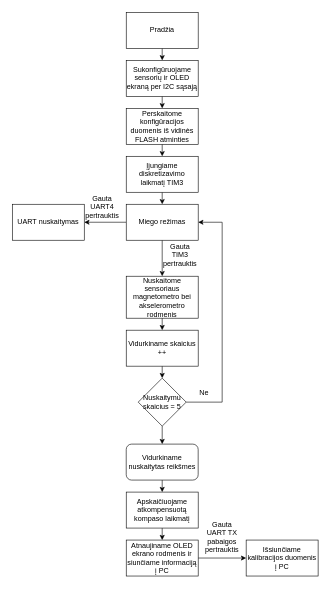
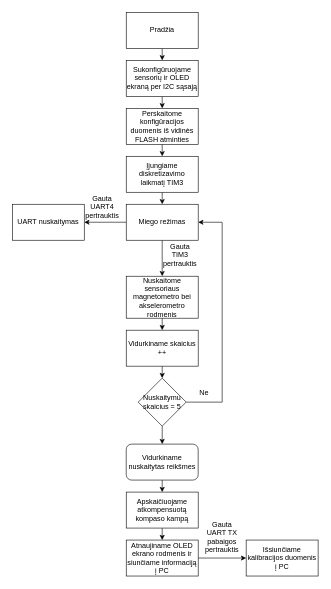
node "Apskaičiuojame atkompensuotą kompaso laikmatį": label "Apskaičiuojame atkompensuotą kompaso laikmatį" -> "Apskaičiuojame atkompensuotą kompaso kampą"
